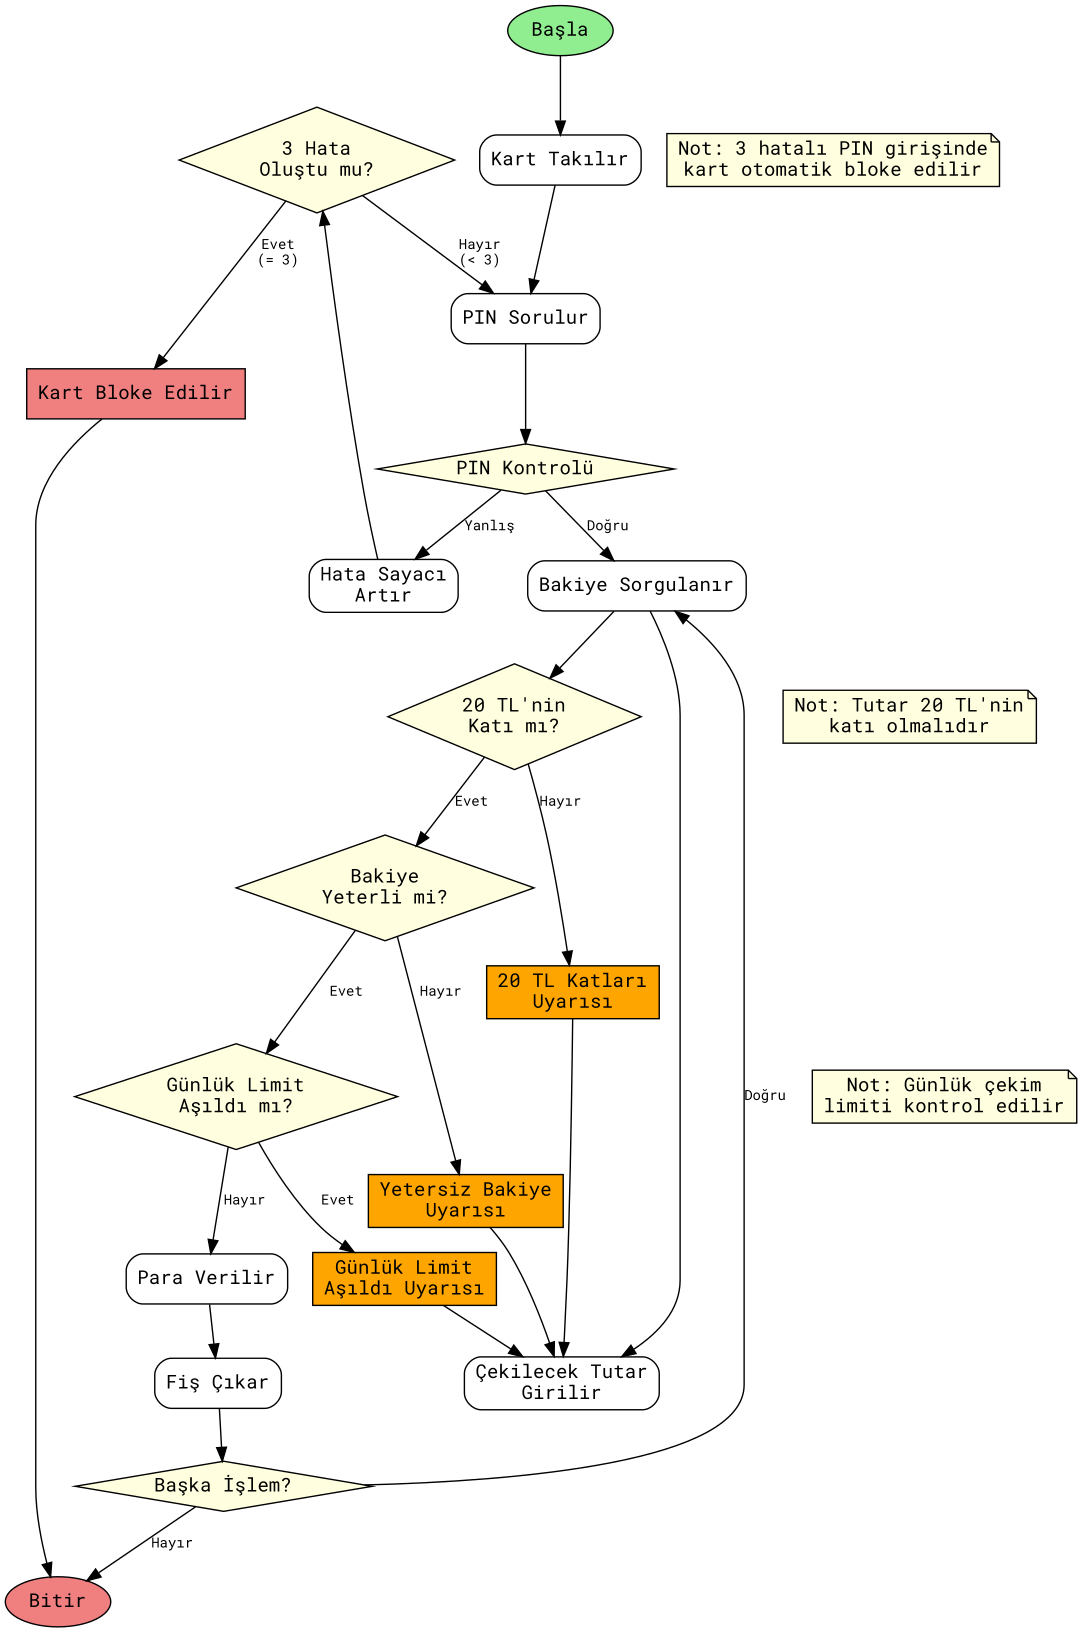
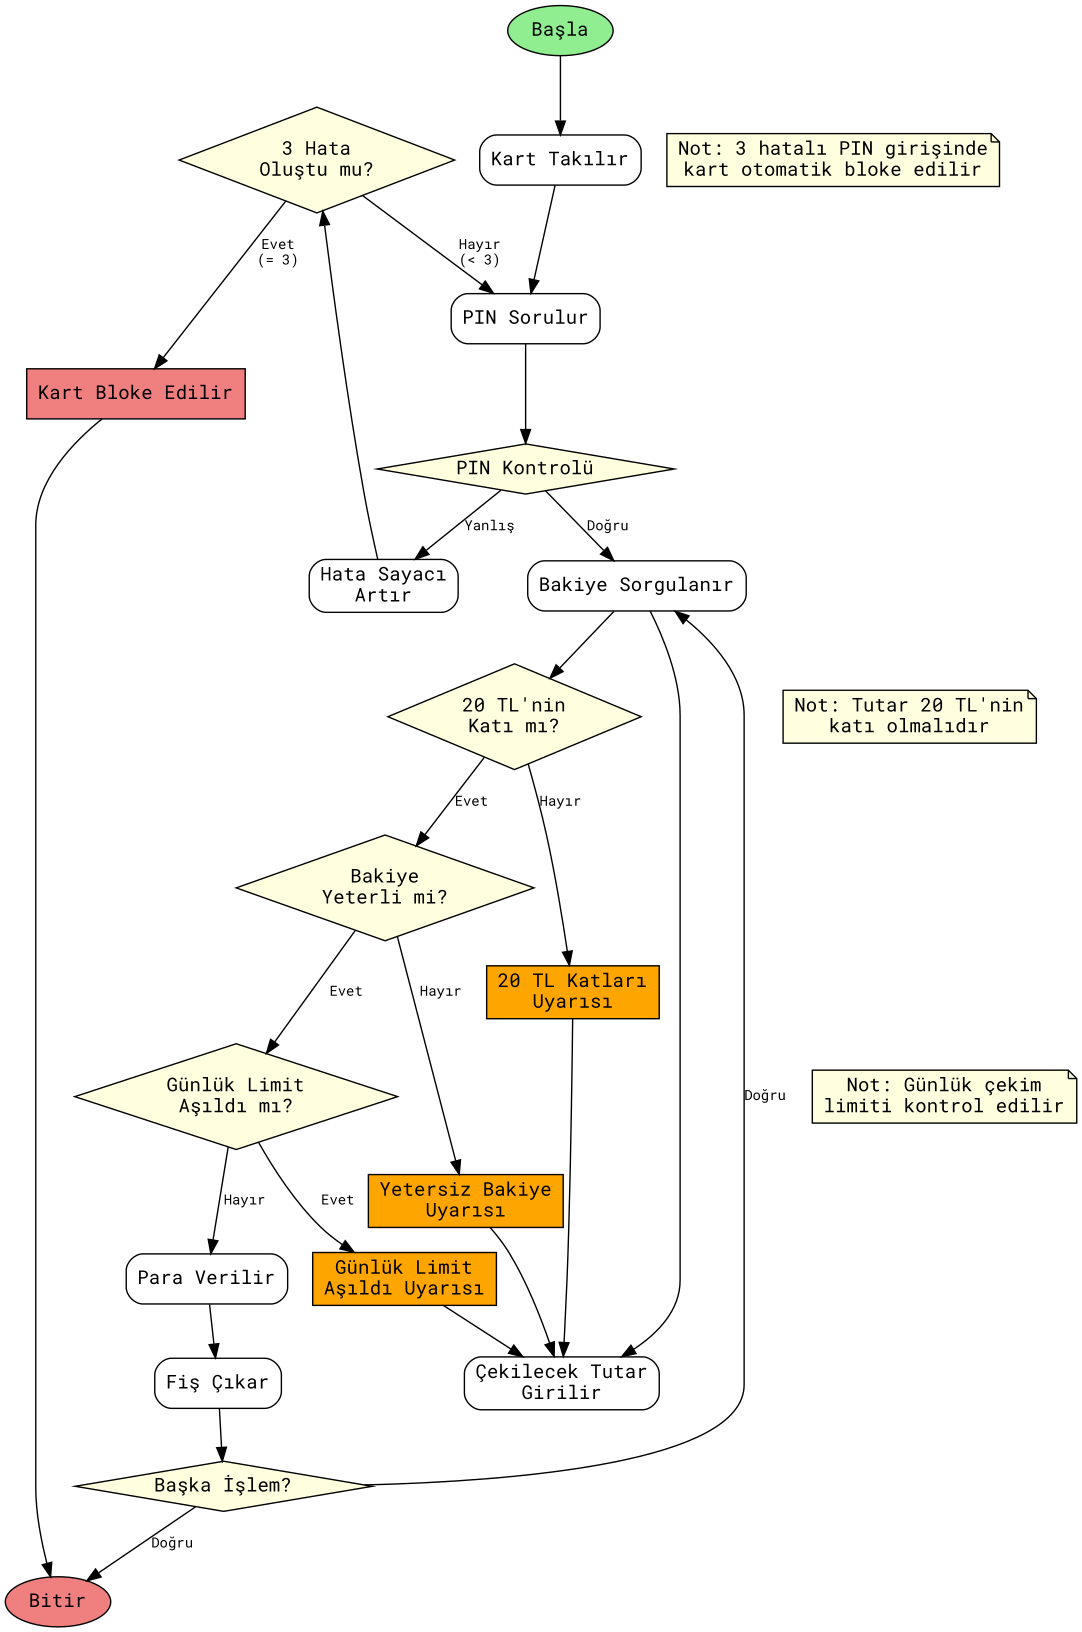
edge "Başka İşlem?" -> "Bitir": label "Hayır" -> "Doğru"
